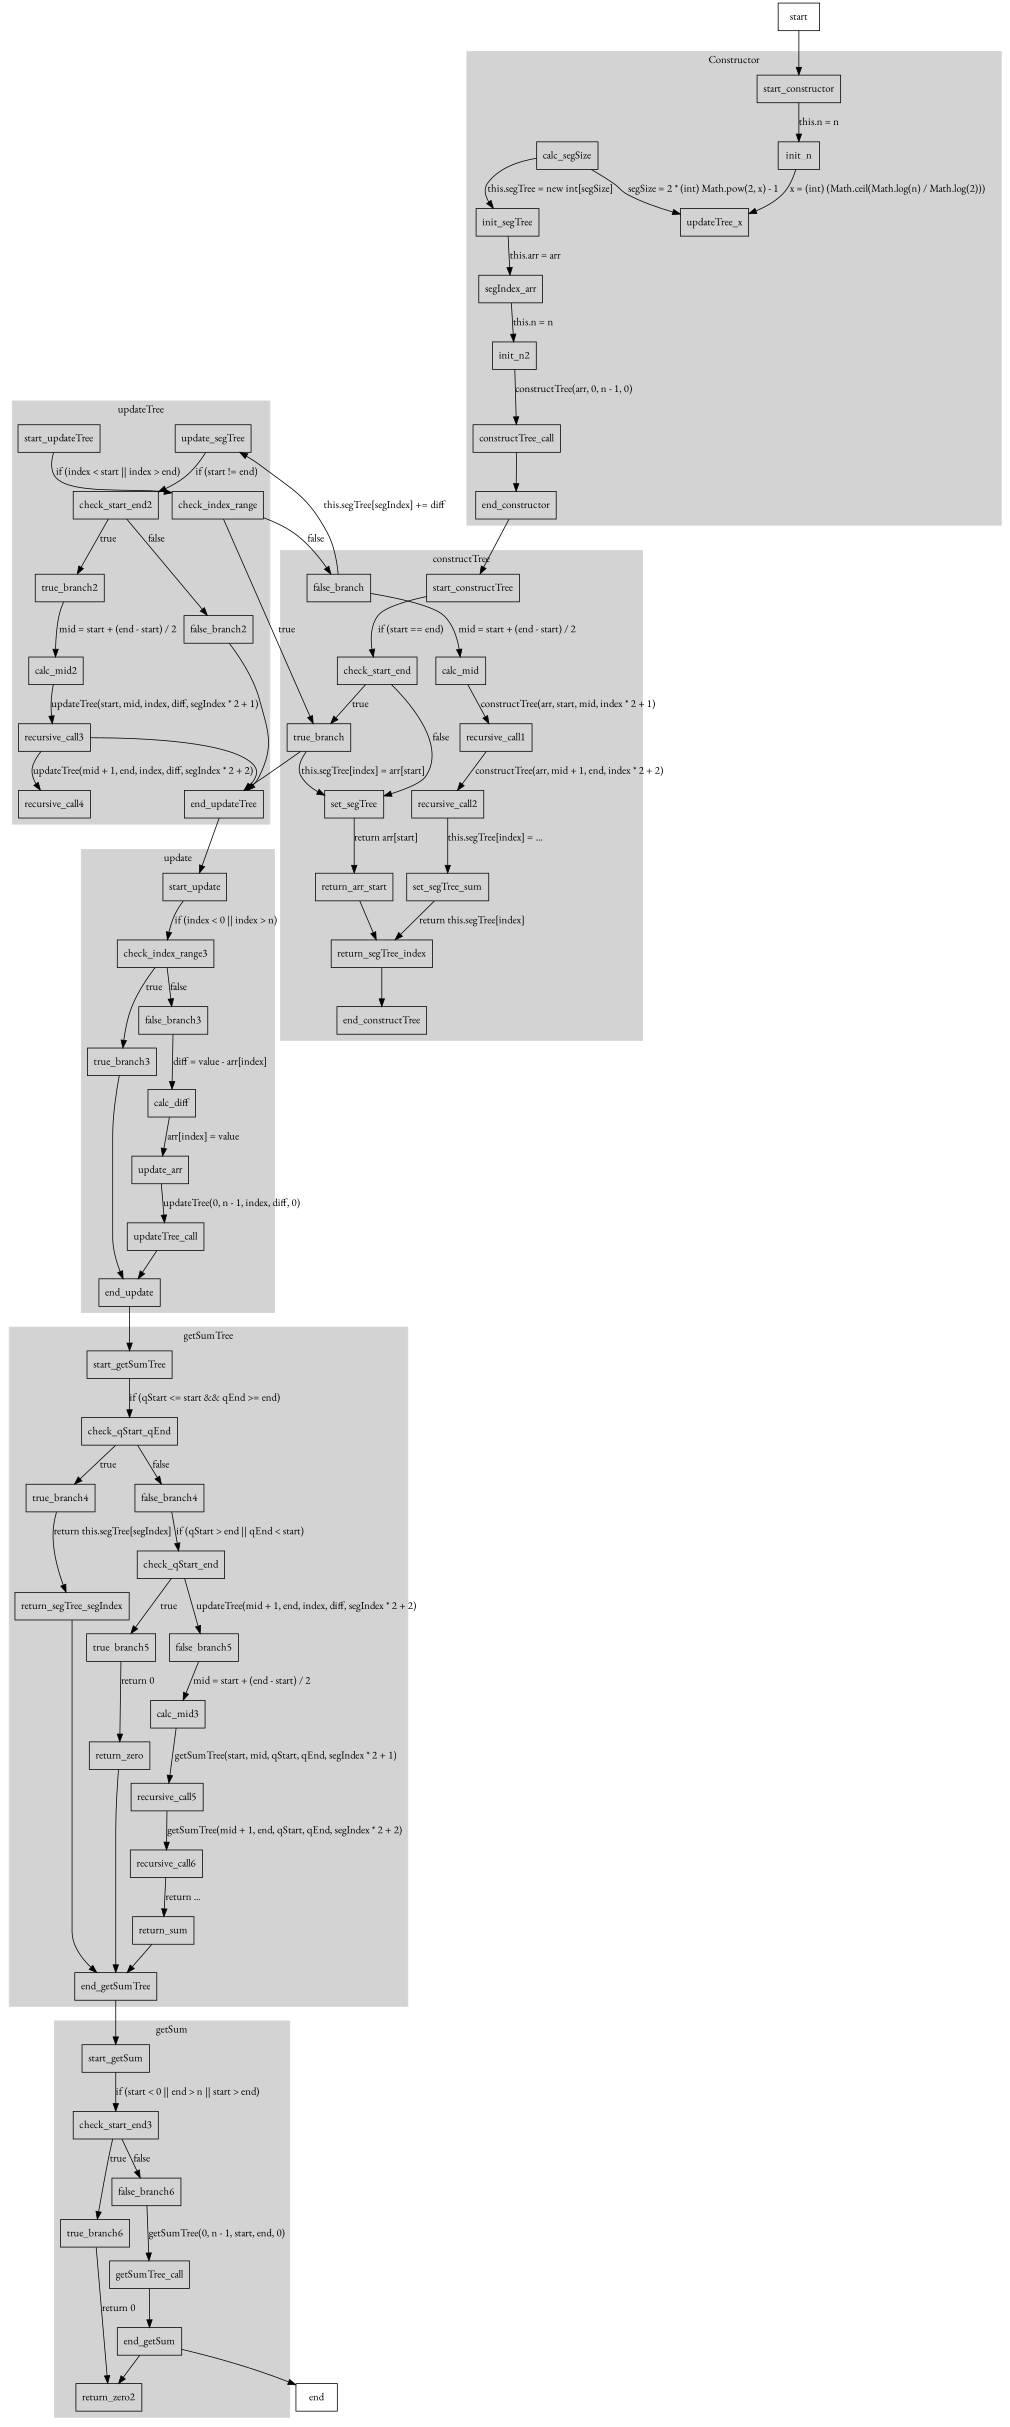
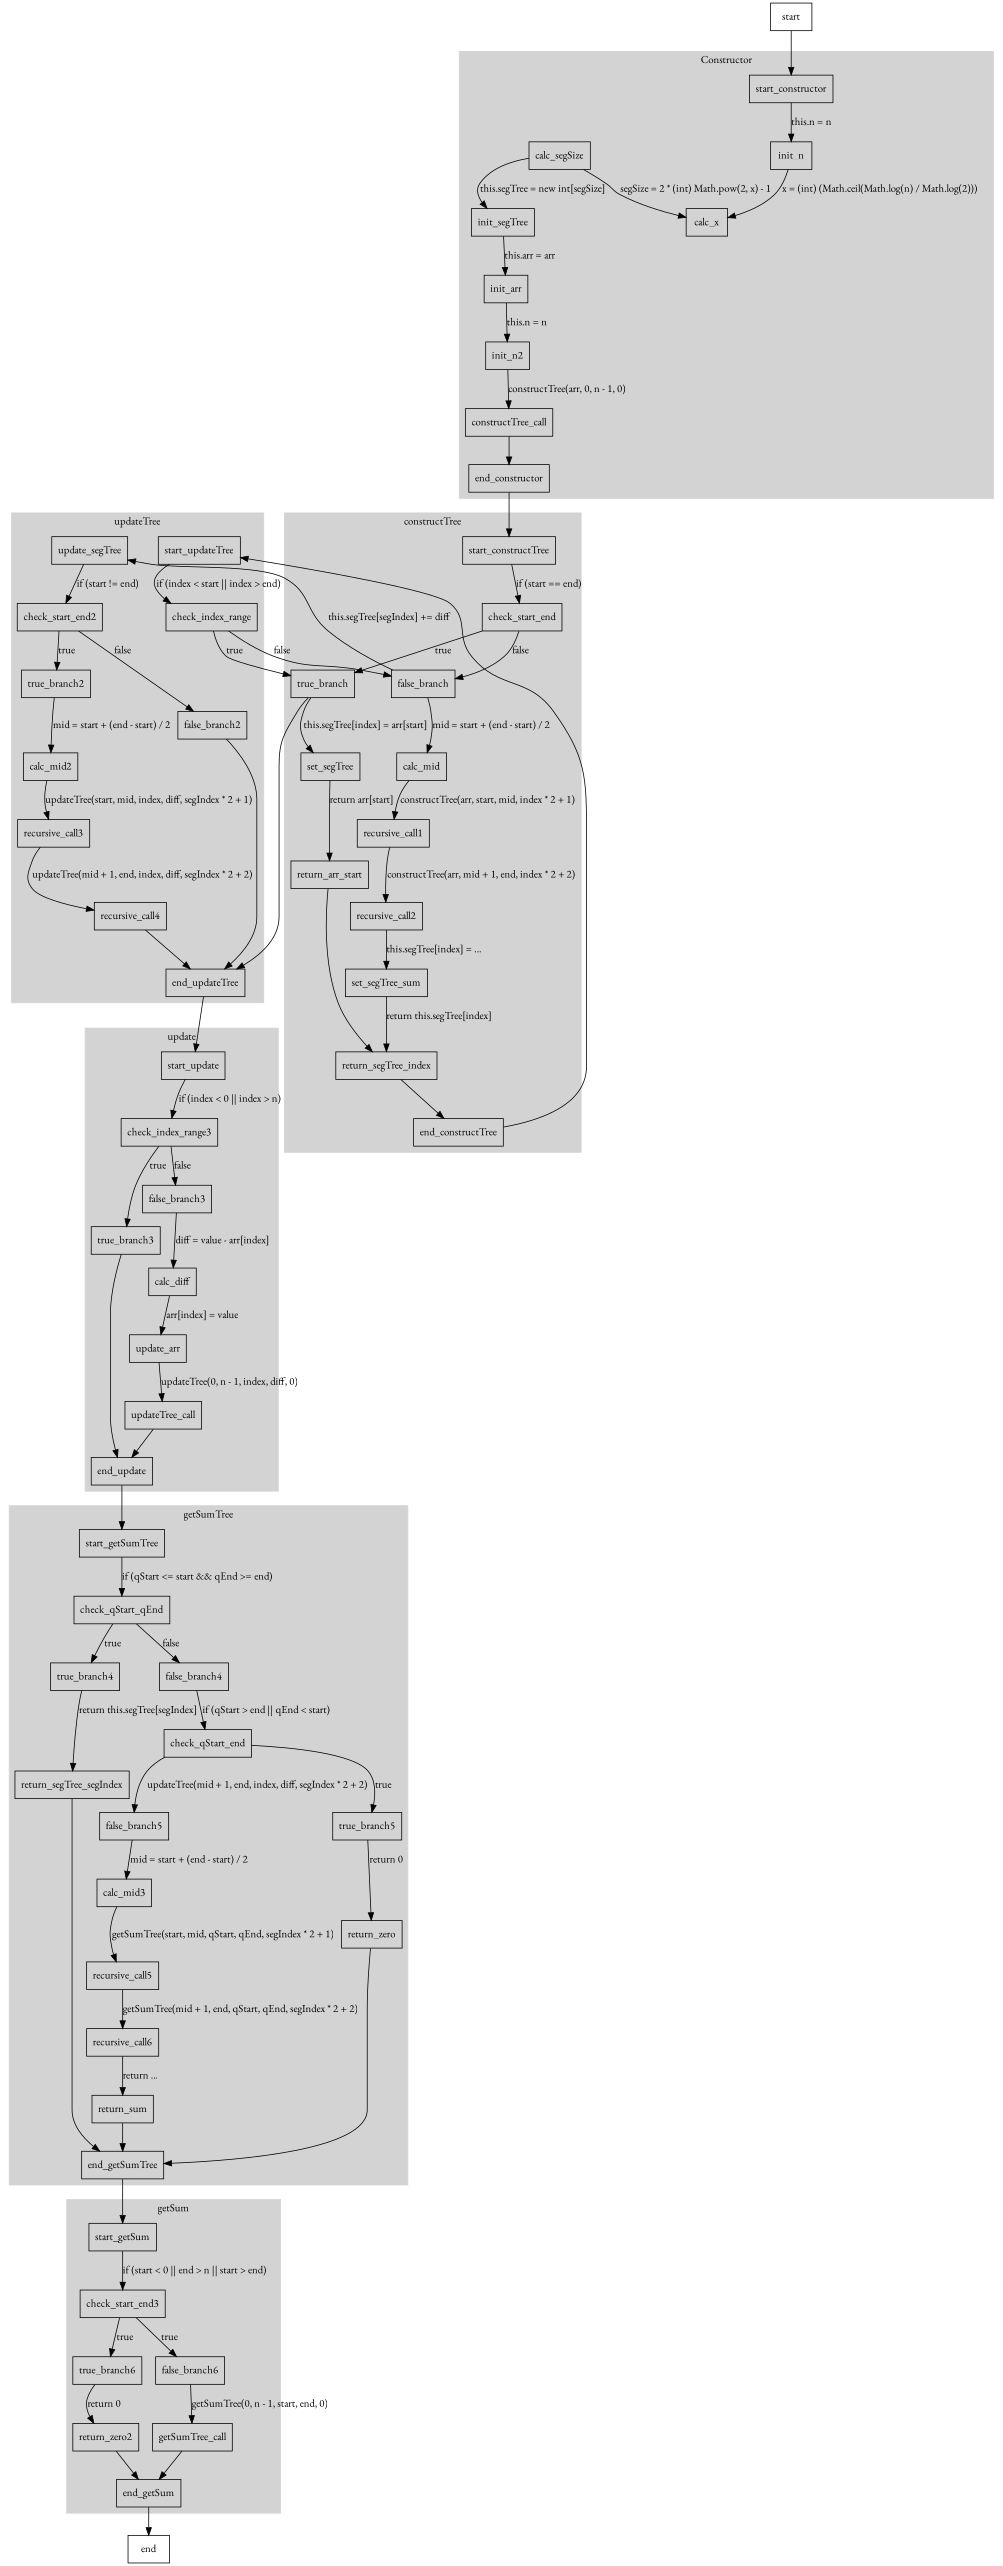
node "updateTree_x": label "updateTree_x" -> "calc_x"
node "segIndex_arr": label "segIndex_arr" -> "init_arr"
edge "end_constructTree" -> "start_updateTree": added
edge "recursive_call3" -> "end_updateTree": now "recursive_call4" -> "end_updateTree"
edge "check_start_end" -> "set_segTree": now "check_start_end" -> "false_branch"
edge "check_start_end3" -> "false_branch6": label "false" -> "true"
edge "end_getSum" -> "return_zero2": reversed
